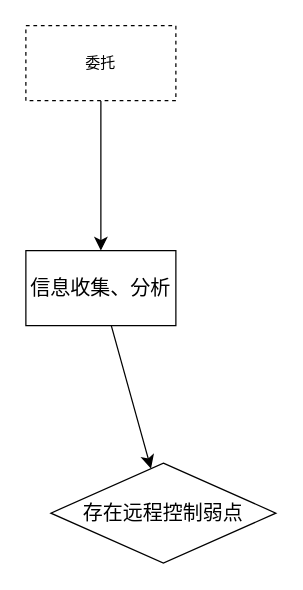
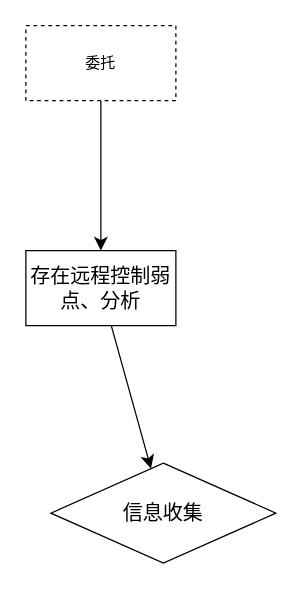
node "信息收集、分析": label "信息收集、分析" -> "存在远程控制弱点、分析"
node "存在远程控制弱点": label "存在远程控制弱点" -> "信息收集"
